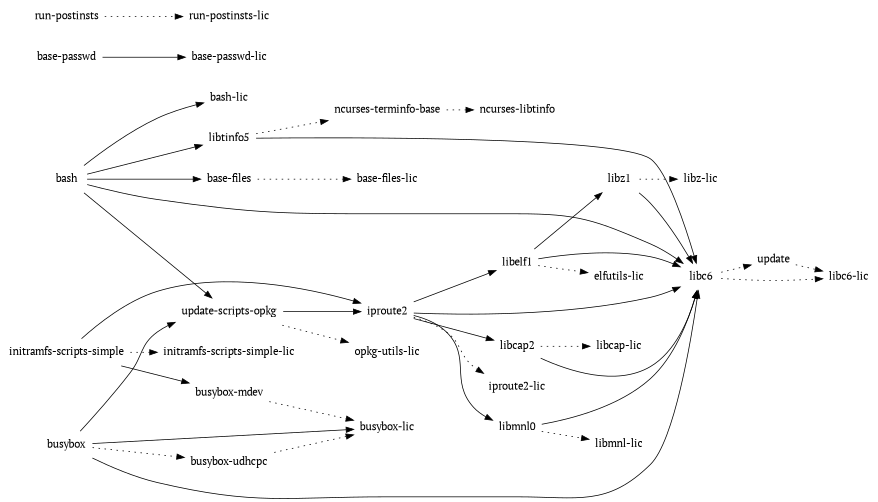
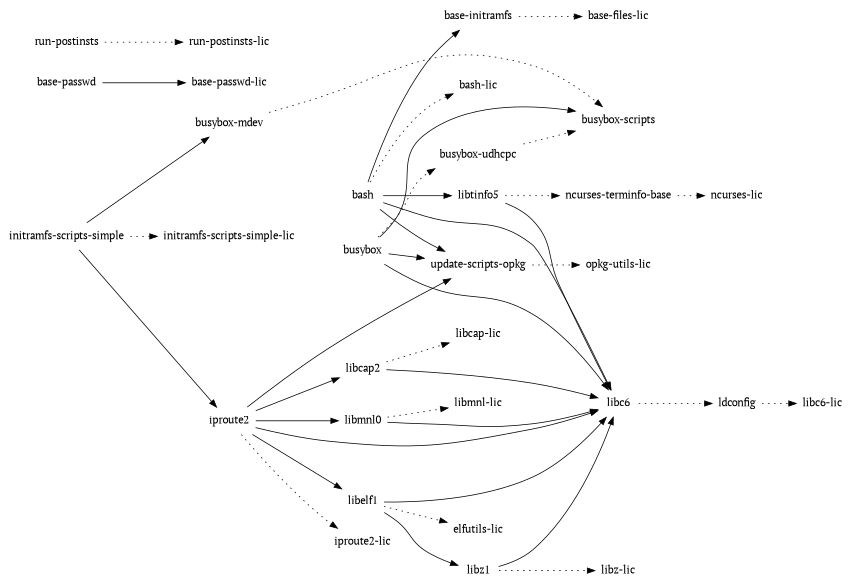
node "ncurses-libtinfo": label "ncurses-libtinfo" -> "ncurses-lic"
edge "bash" -> "bash-lic": style solid -> dotted
node "base-files": label "base-files" -> "base-initramfs"
node "update": label "update" -> "ldconfig"
edge "libc6" -> "libc6-lic": removed
edge "update-scripts-opkg" -> "iproute2": reversed
node "busybox-lic": label "busybox-lic" -> "busybox-scripts"
